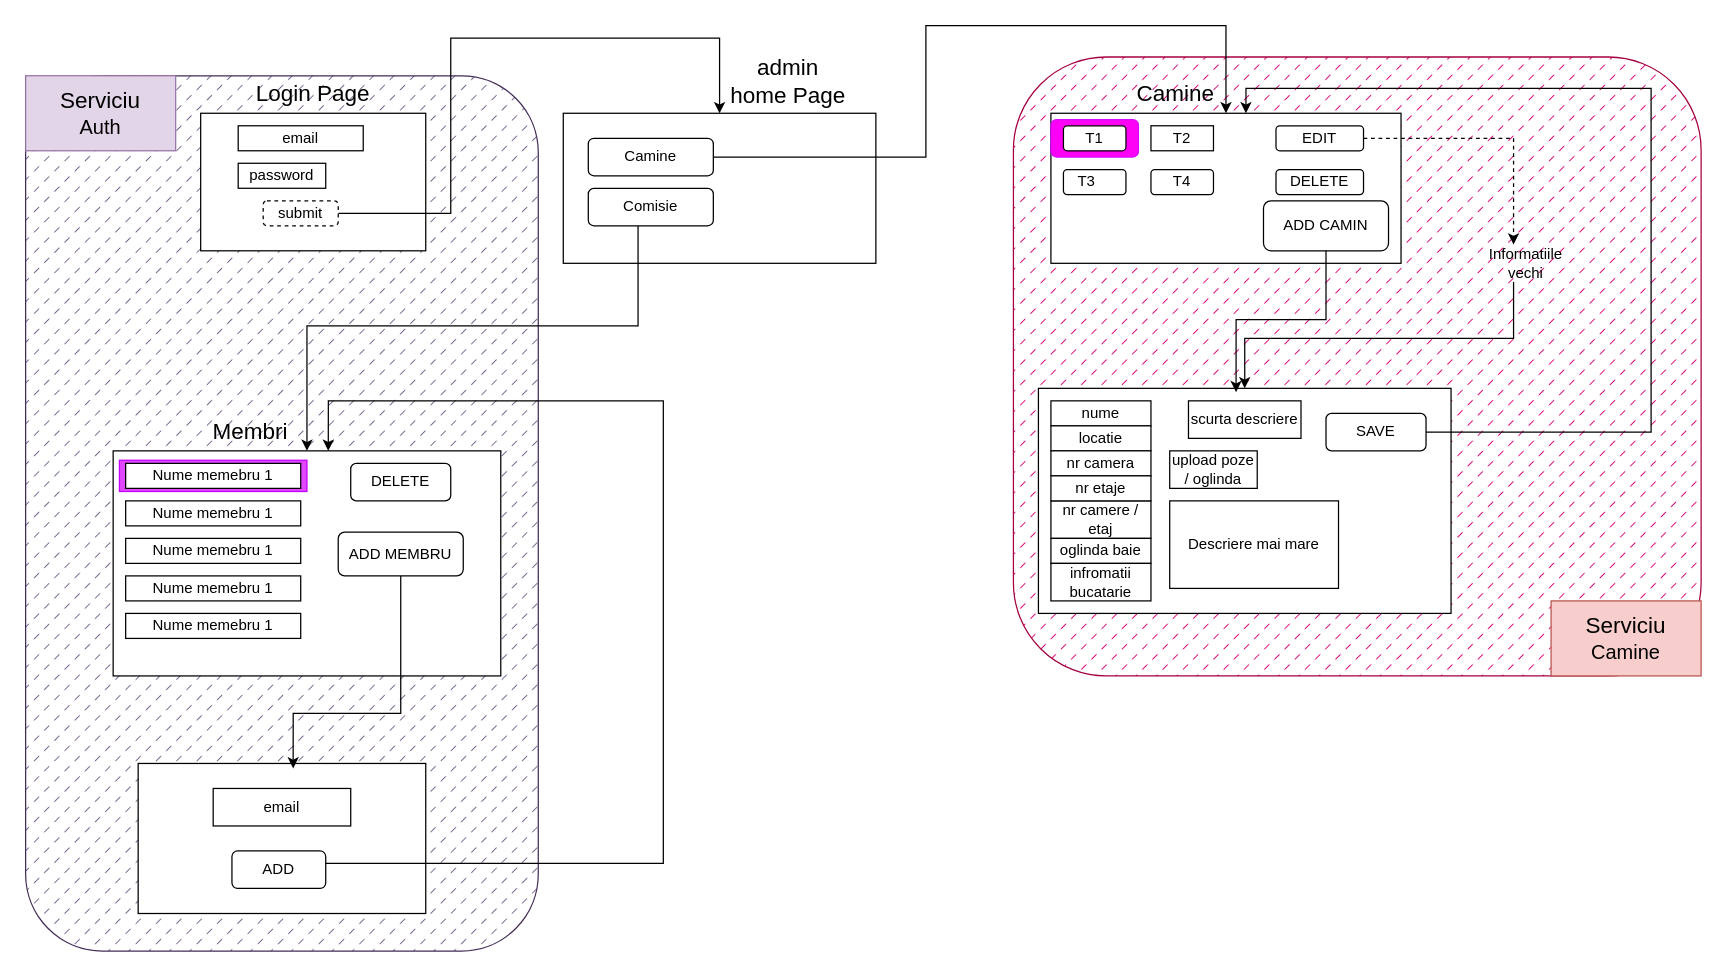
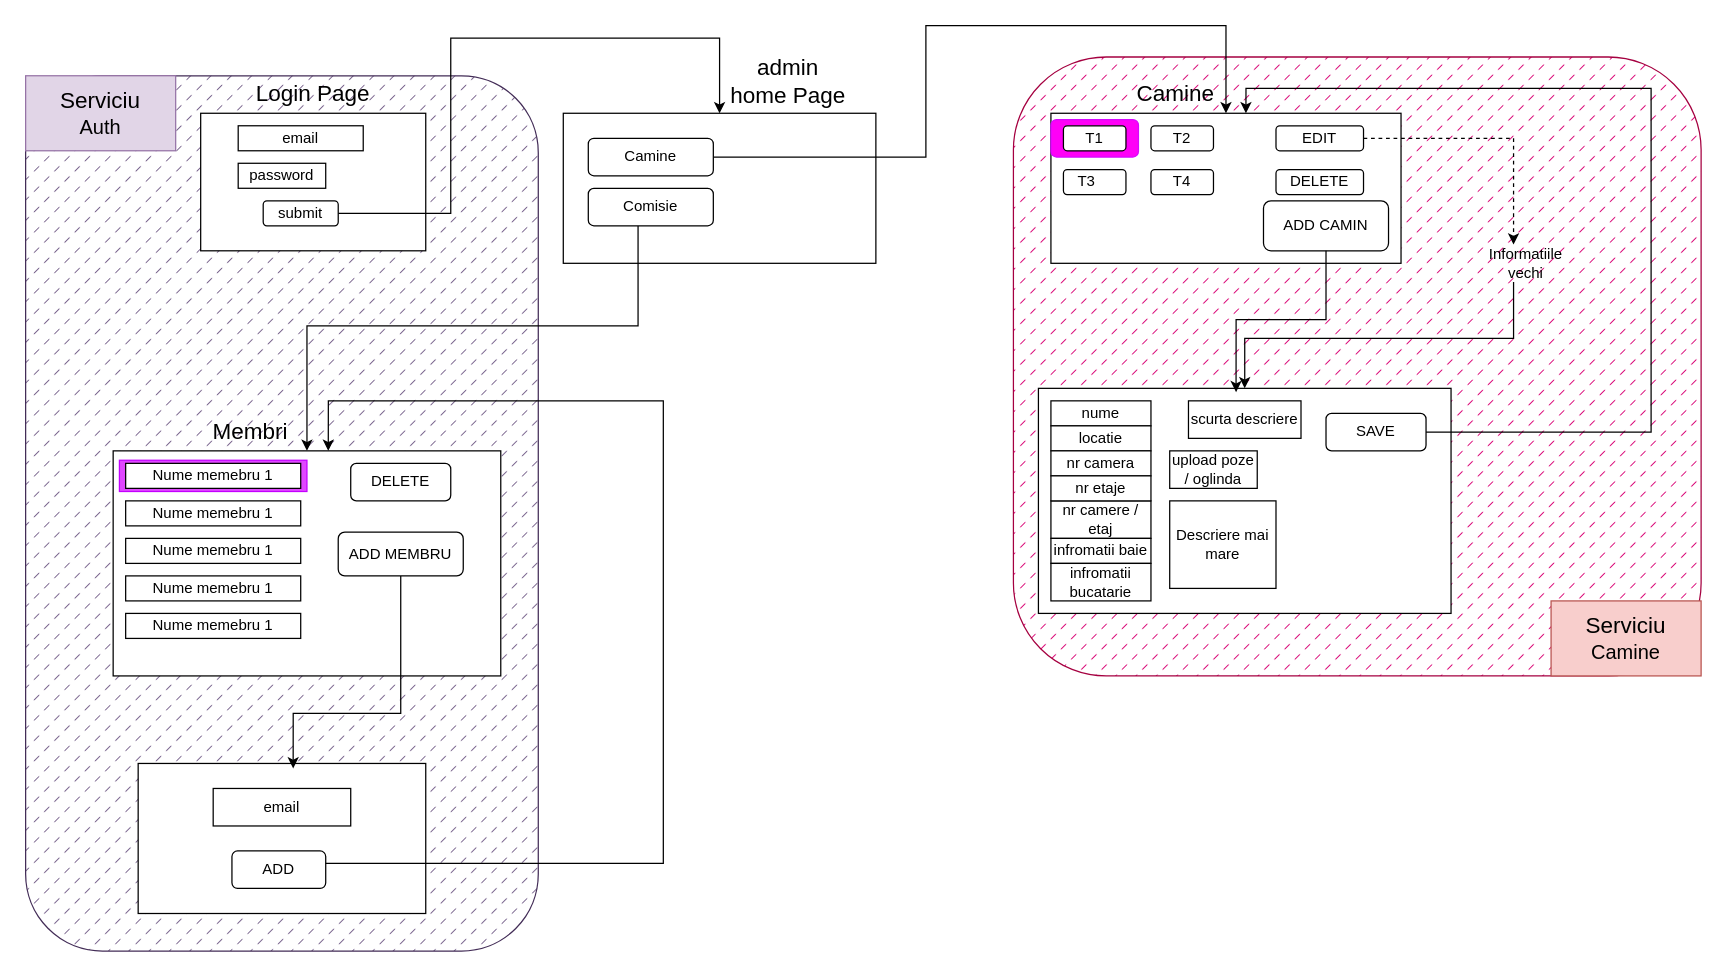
node "T2": shape rectangle -> rounded rectangle
node "submit": style dashed -> solid
node "Descriere mai mare": size 169x88 -> 106x88
node "oglinda baie": label "oglinda baie" -> "infromatii baie"
